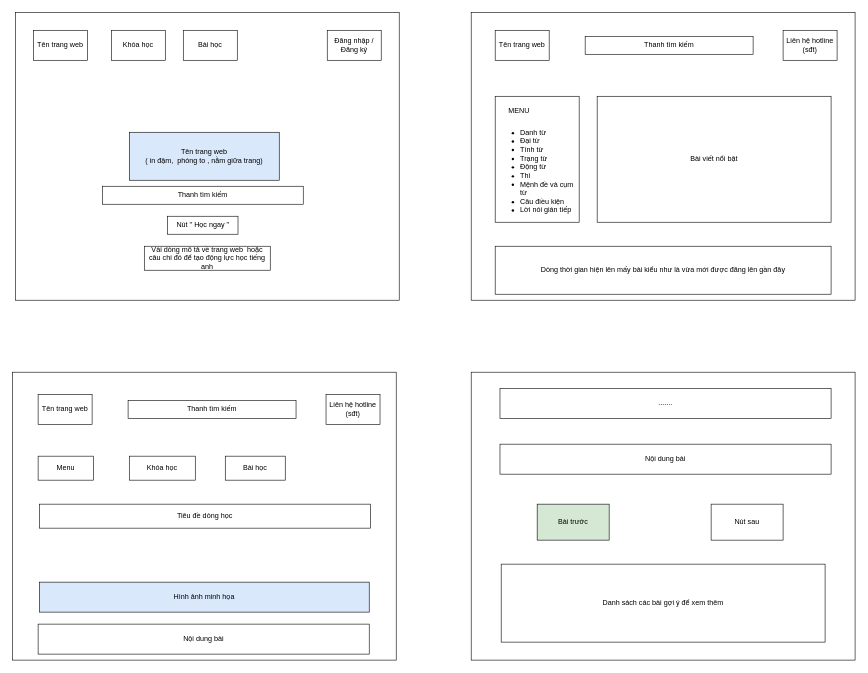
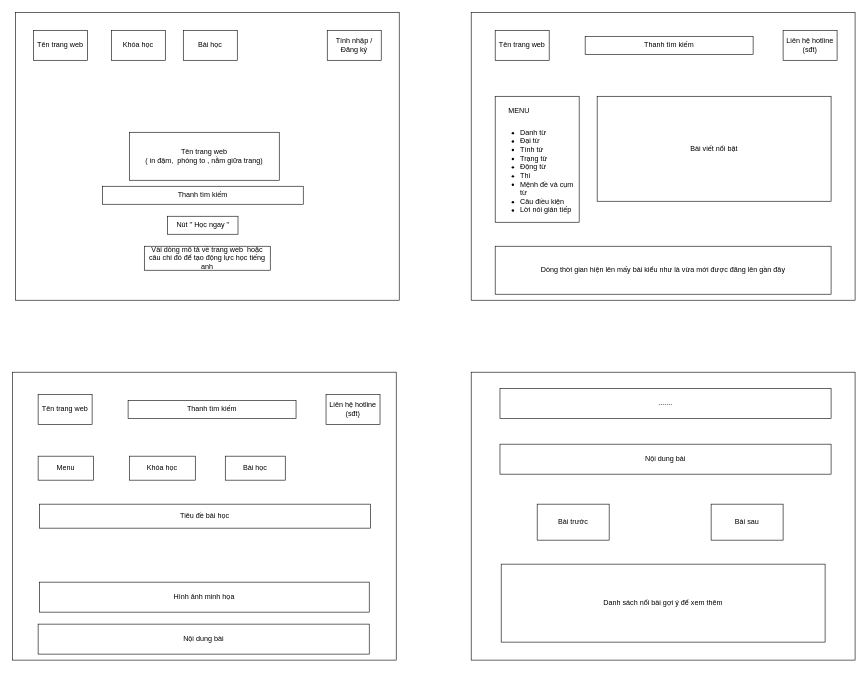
node "Đăng nhập / Đăng ký": label "Đăng nhập / Đăng ký" -> "Tính nhập / Đăng ký"
node "Tên trang web ( in đậm, phóng to , nằm giữa trang)": fillcolor #dae8fc -> #ffffff
node "Bài viết nổi bật": size 234x126 -> 234x105
node "Tiêu đề dòng học": label "Tiêu đề dòng học" -> "Tiêu đề bài học"
node "Bài trước": fillcolor #d5e8d4 -> #ffffff
node "Nút sau": label "Nút sau" -> "Bài sau"
node "Hình ảnh minh họa": fillcolor #dae8fc -> #ffffff
node "Danh sách các bài gợi ý để xem thêm": label "Danh sách các bài gợi ý để xem thêm" -> "Danh sách nổi bài gợi ý để xem thêm"
